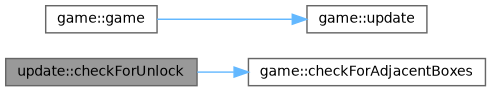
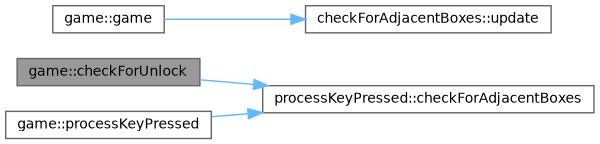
node "game::update": label "game::update" -> "checkForAdjacentBoxes::update"
node "update::checkForUnlock": label "update::checkForUnlock" -> "game::checkForUnlock"
node "game::checkForAdjacentBoxes": label "game::checkForAdjacentBoxes" -> "processKeyPressed::checkForAdjacentBoxes"
node "game::processKeyPressed": added
